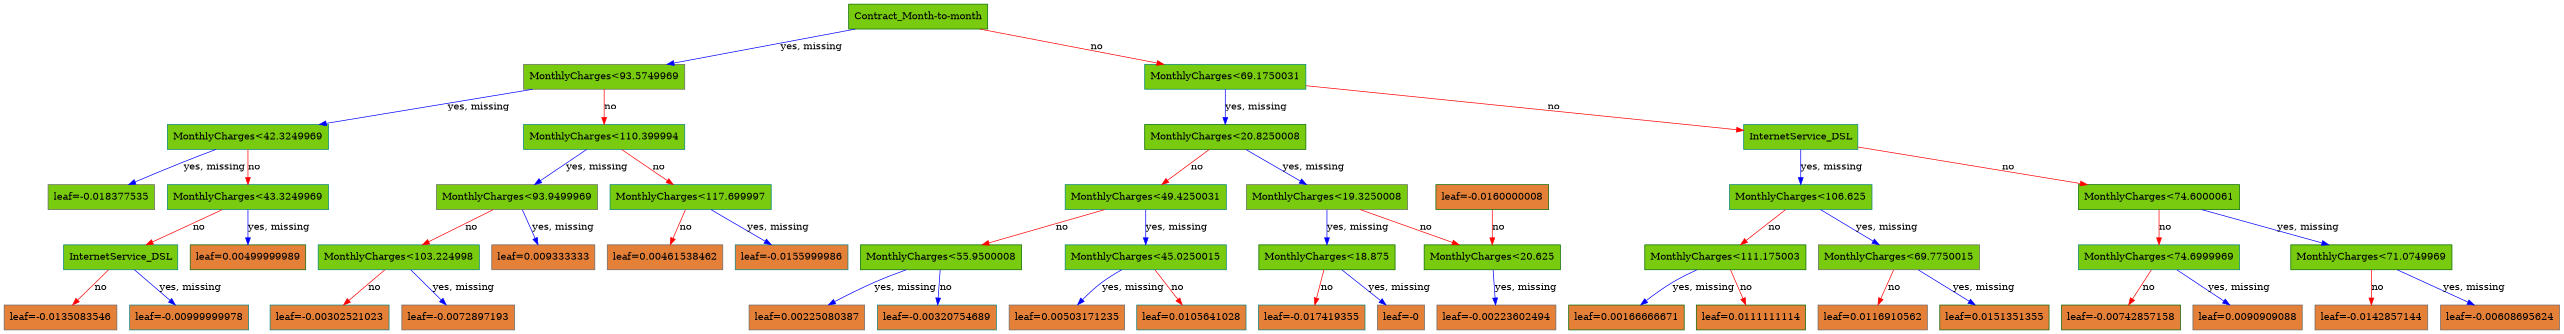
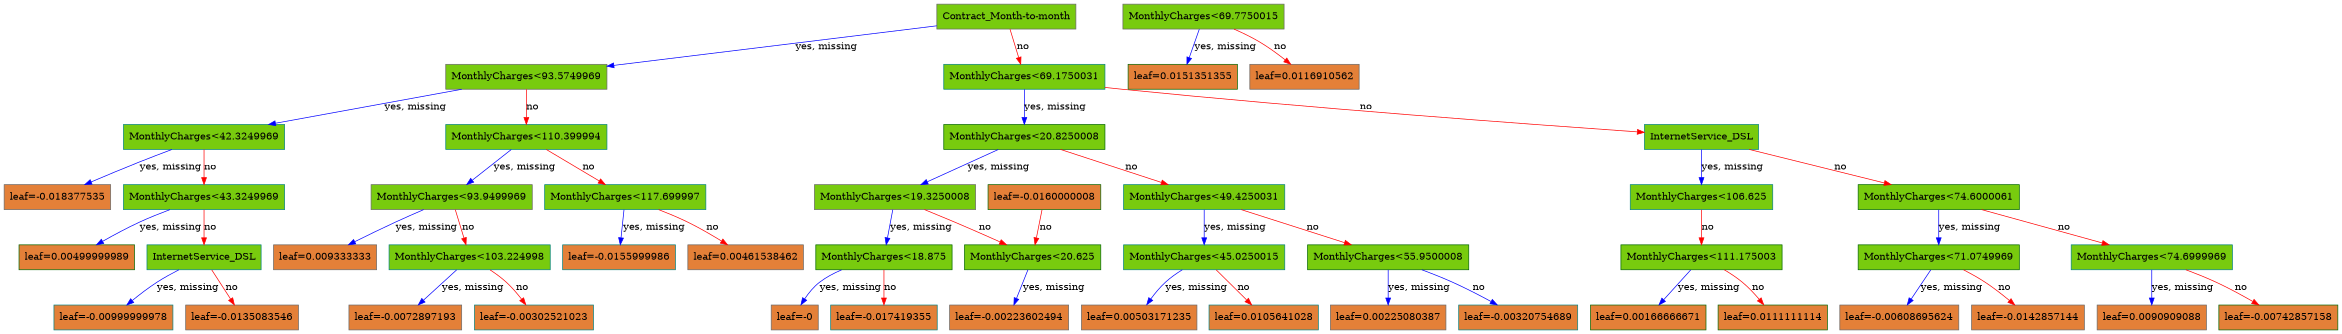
node "Contract_Month-to-month": color darkgreen -> gray40
node "leaf=-0.018377535": fillcolor #78cbe -> #e48038
edge "MonthlyCharges<106.625" -> "MonthlyCharges<69.7750015": removed, label "yes, missing"
